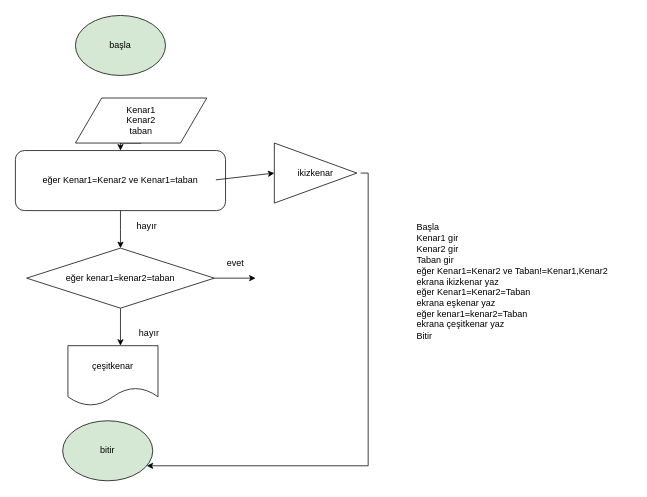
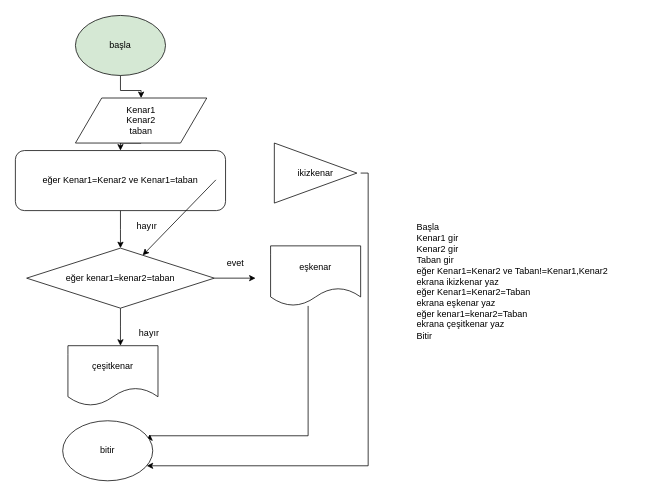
edge "başla" -> "Kenar1 Kenar2 taban": added
edge "eğer Kenar1=Kenar2 ve Kenar1=taban" -> "ikizkenar": now "eğer Kenar1=Kenar2 ve Kenar1=taban" -> "eğer kenar1=kenar2=taban"
node "eşkenar": added
edge "eşkenar" -> "bitir": added
node "bitir": fillcolor #d5e8d4 -> #ffffff
